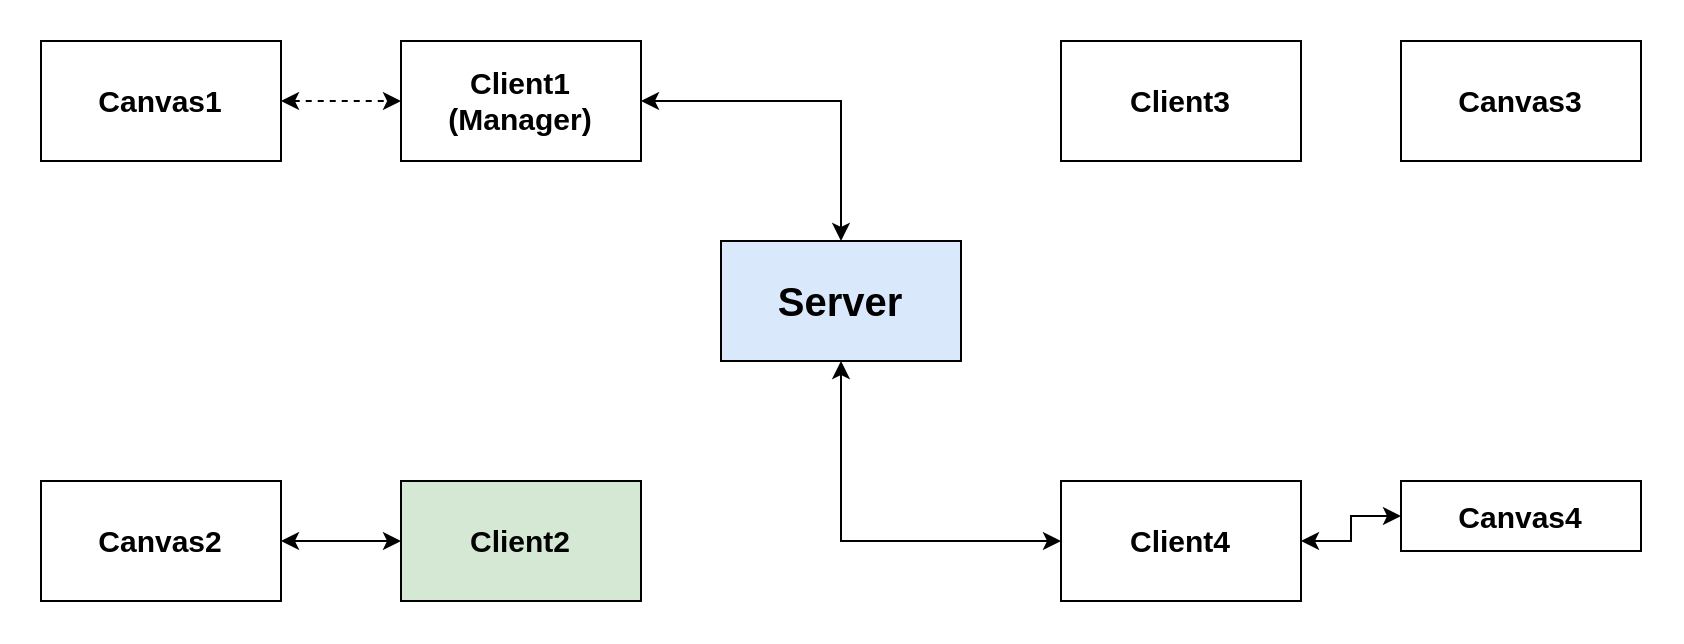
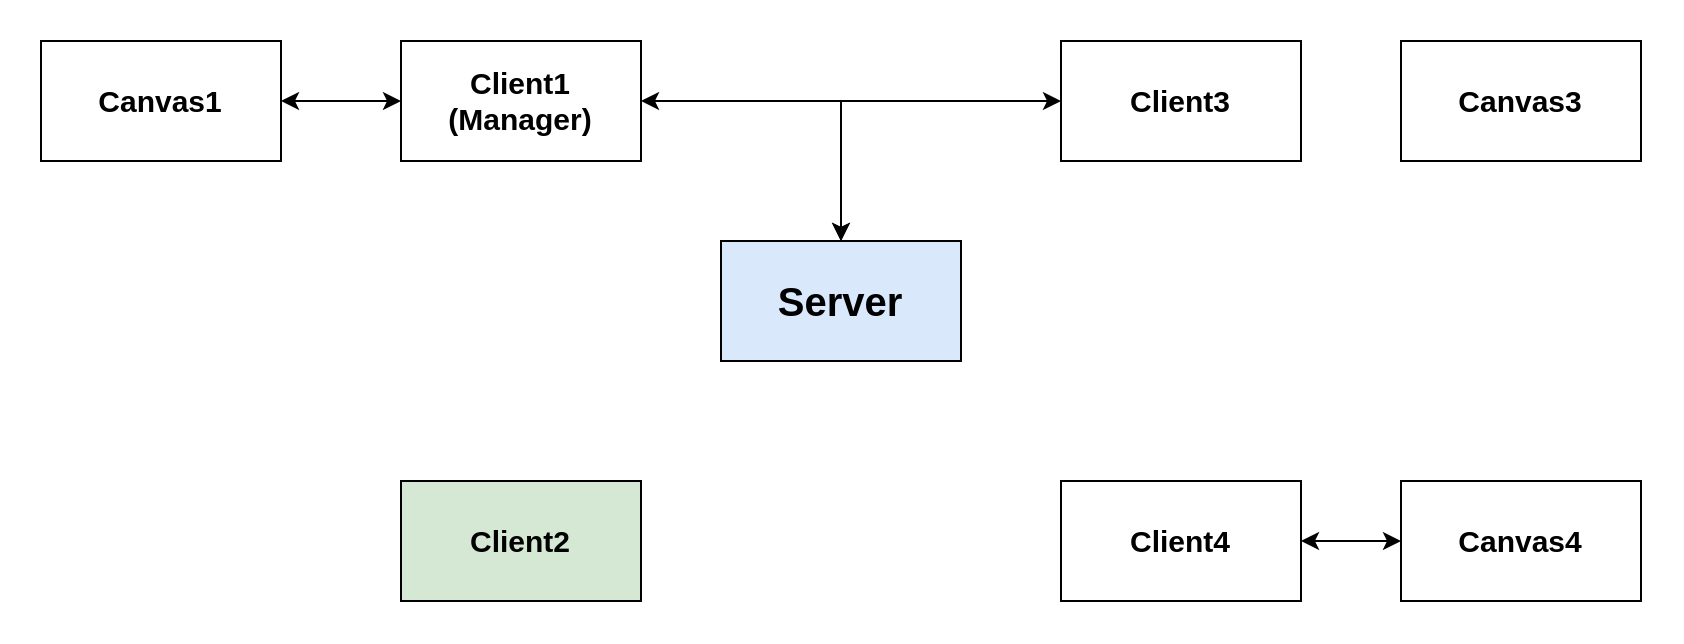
edge "Canvas1" -- "Client1 (Manager)": style dashed -> solid
edge "Client3" -- "Server": added
node "Canvas4": size 240x70 -> 240x120
node "Canvas2": removed
edge "Canvas2" -- "Client2": removed
edge "Server" -- "Client4": removed
